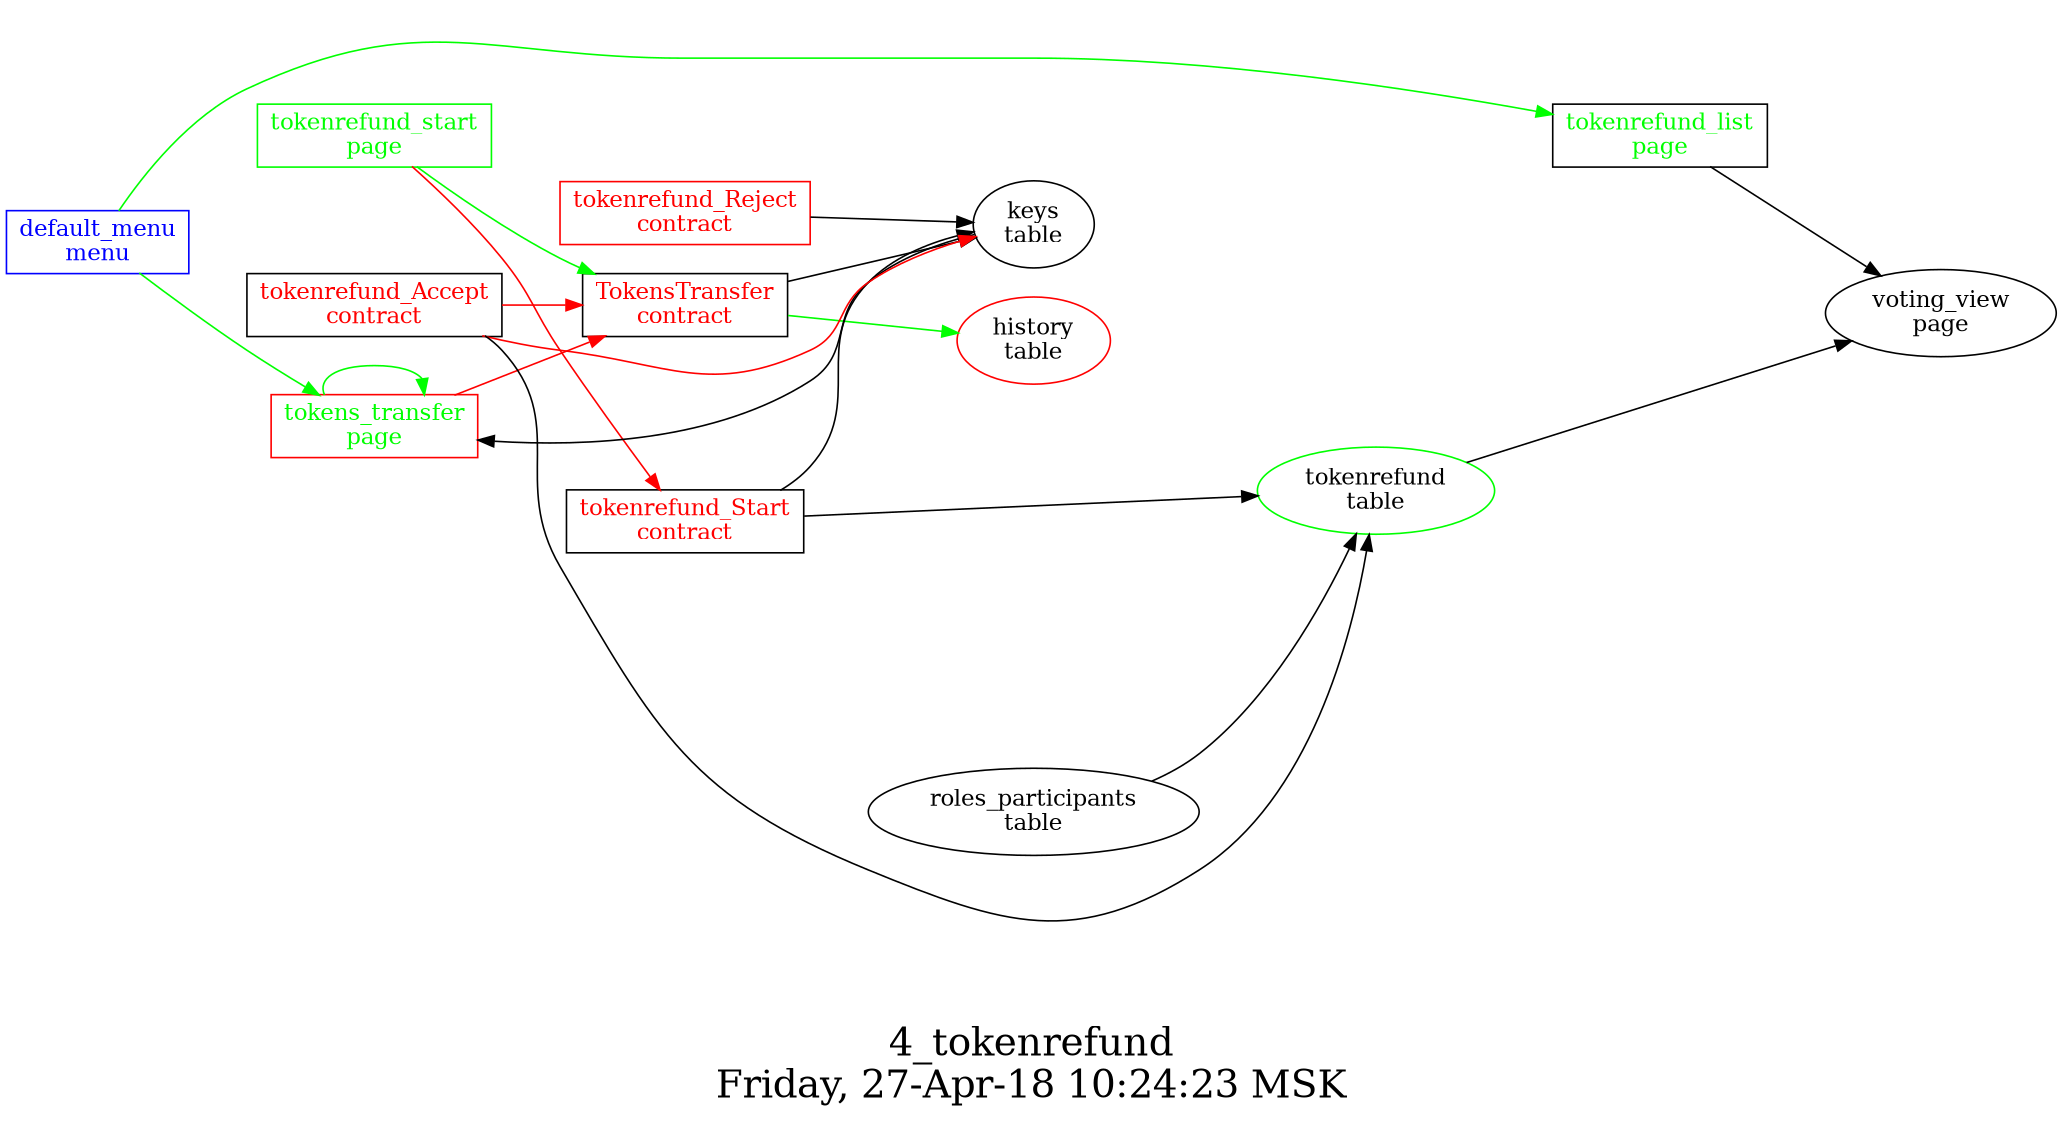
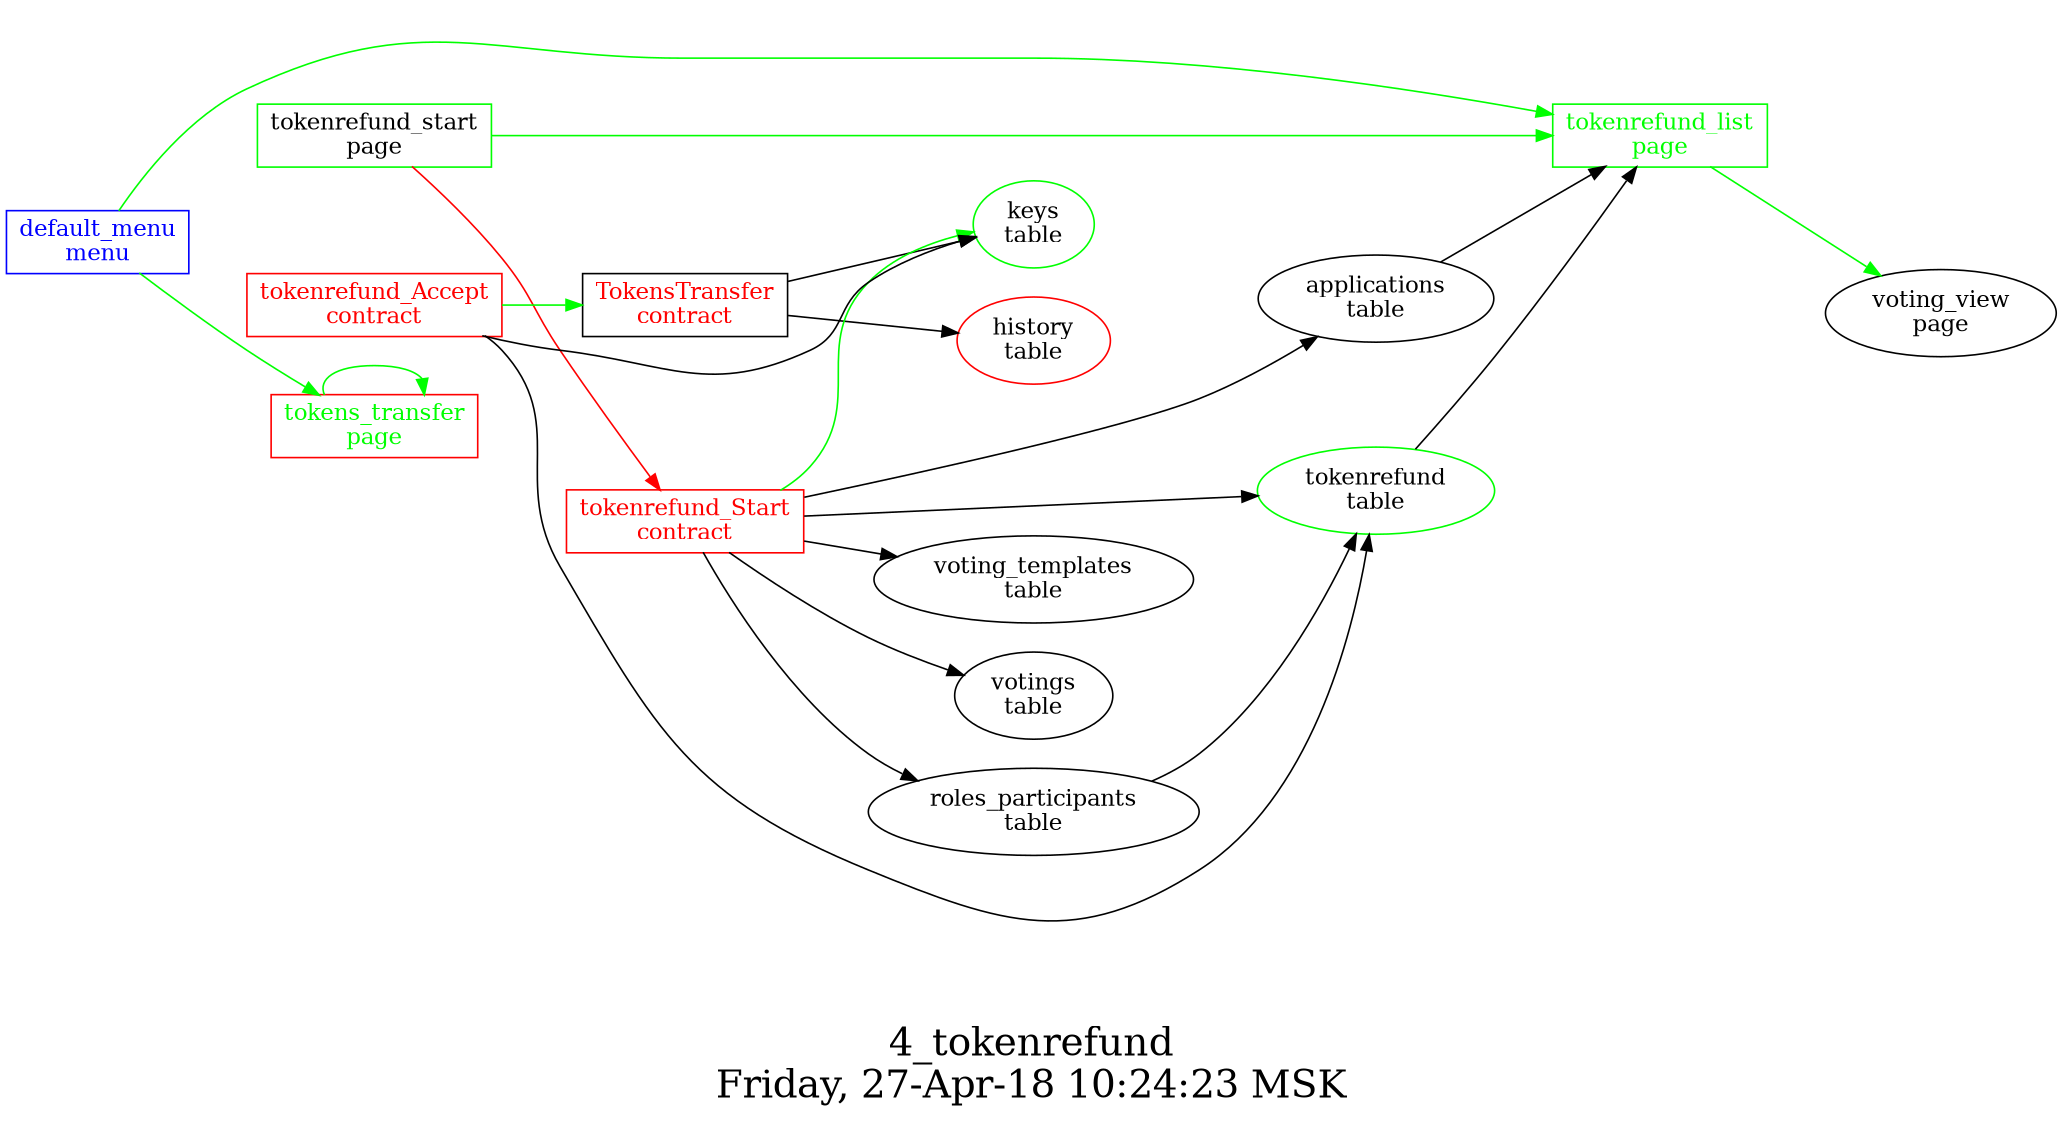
node "tokenrefund_start page": fontcolor green -> black
node "tokenrefund_list page": color black -> green
node "tokenrefund_Reject contract": removed
edge "tokenrefund_list page" -> "voting_view page": color black -> green
edge "tokenrefund_start page" -> "TokensTransfer contract": now "tokenrefund_start page" -> "tokenrefund_list page"
node "keys table": color black -> green
node "applications table": added
node "tokenrefund_Accept contract": color black -> red
edge "tokenrefund_Accept contract" -> "TokensTransfer contract": color red -> green
edge "TokensTransfer contract" -> "history table": color green -> black
edge "tokens_transfer page" -> "TokensTransfer contract": removed
edge "tokenrefund_Start contract" -> "keys table": color black -> green
edge "tokenrefund_Accept contract" -> "keys table": color red -> black
edge "keys table" -> "tokens_transfer page": removed
edge "tokenrefund table" -> "voting_view page": now "tokenrefund table" -> "tokenrefund_list page"
node "tokenrefund_Start contract": color black -> red
node "voting_templates table": added
edge "tokenrefund_Start contract" -> "roles_participants table": added
node "votings table": added
